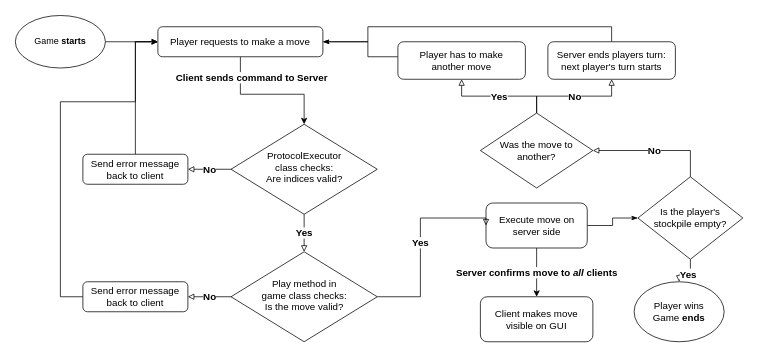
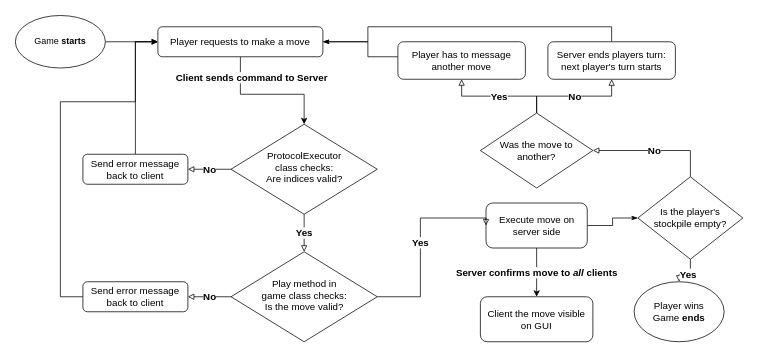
node "Player has to make another move": label "Player has to make another move" -> "Player has to message another move"
node "Client makes move visible on GUI": label "Client makes move visible on GUI" -> "Client the move visible on GUI"
